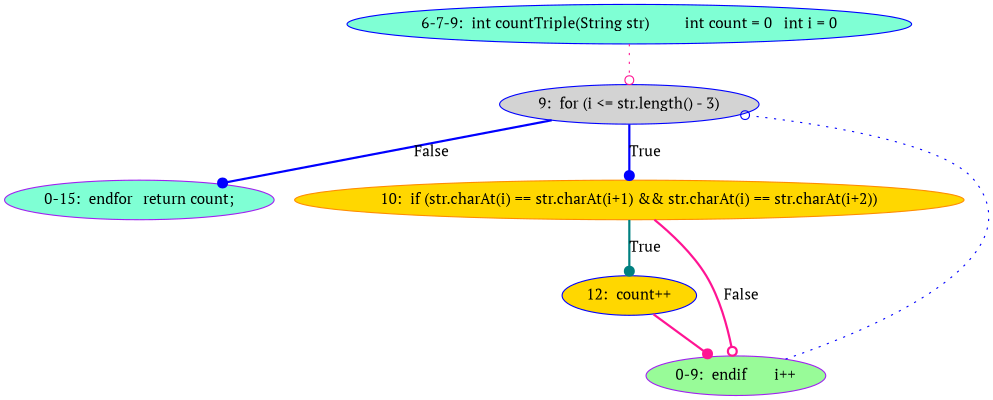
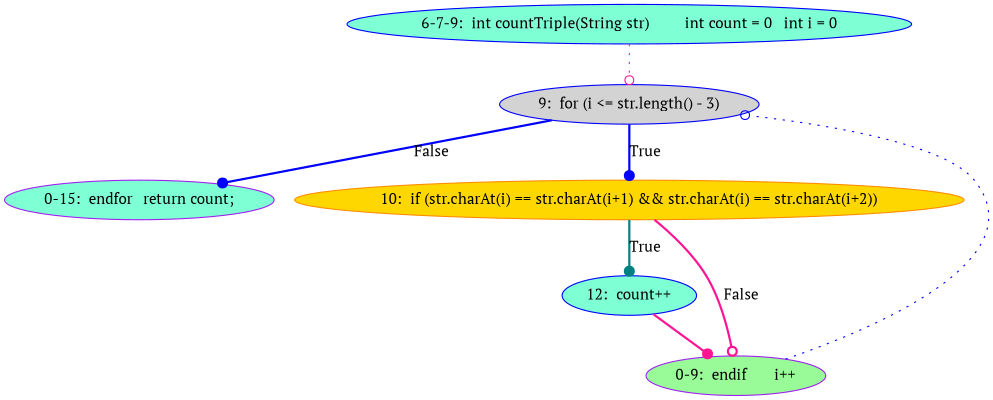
node "12:  count++": fillcolor gold -> aquamarine
